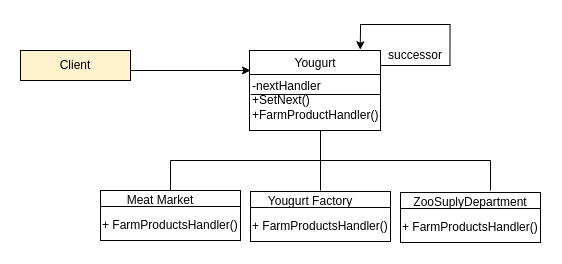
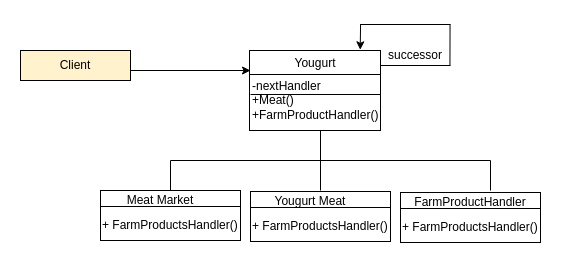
node "-nextHandler +SetNext() +FarmProductHandler()": label "-nextHandler +SetNext() +FarmProductHandler()" -> "-nextHandler +Meat() +FarmProductHandler()"
node "Yougurt Factory": label "Yougurt Factory" -> "Yougurt Meat"
node "ZooSuplyDepartment": label "ZooSuplyDepartment" -> "FarmProductHandler"
